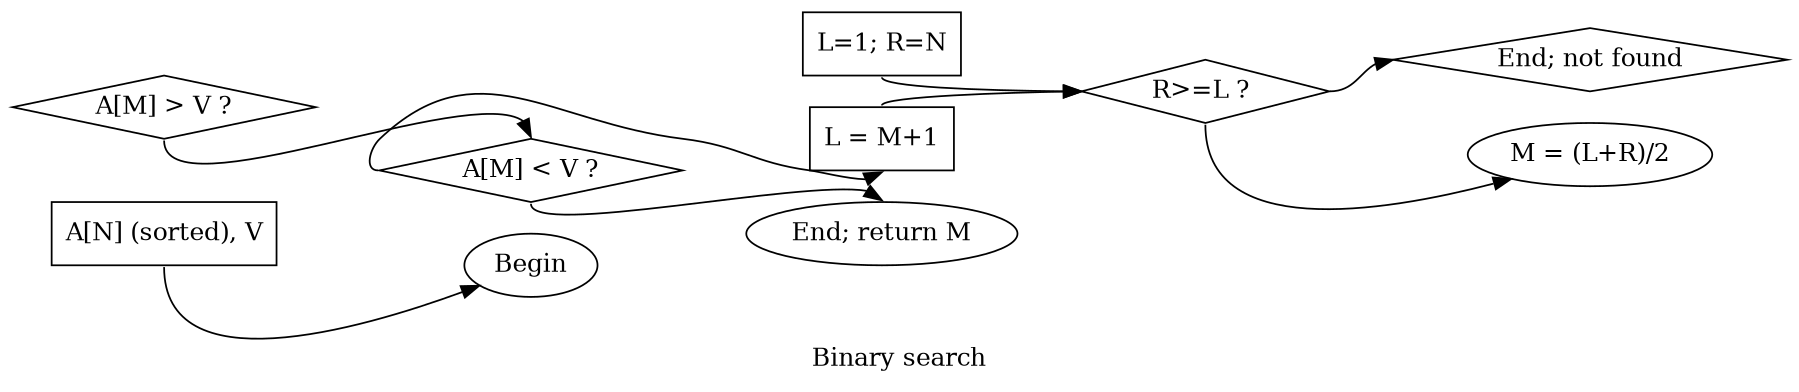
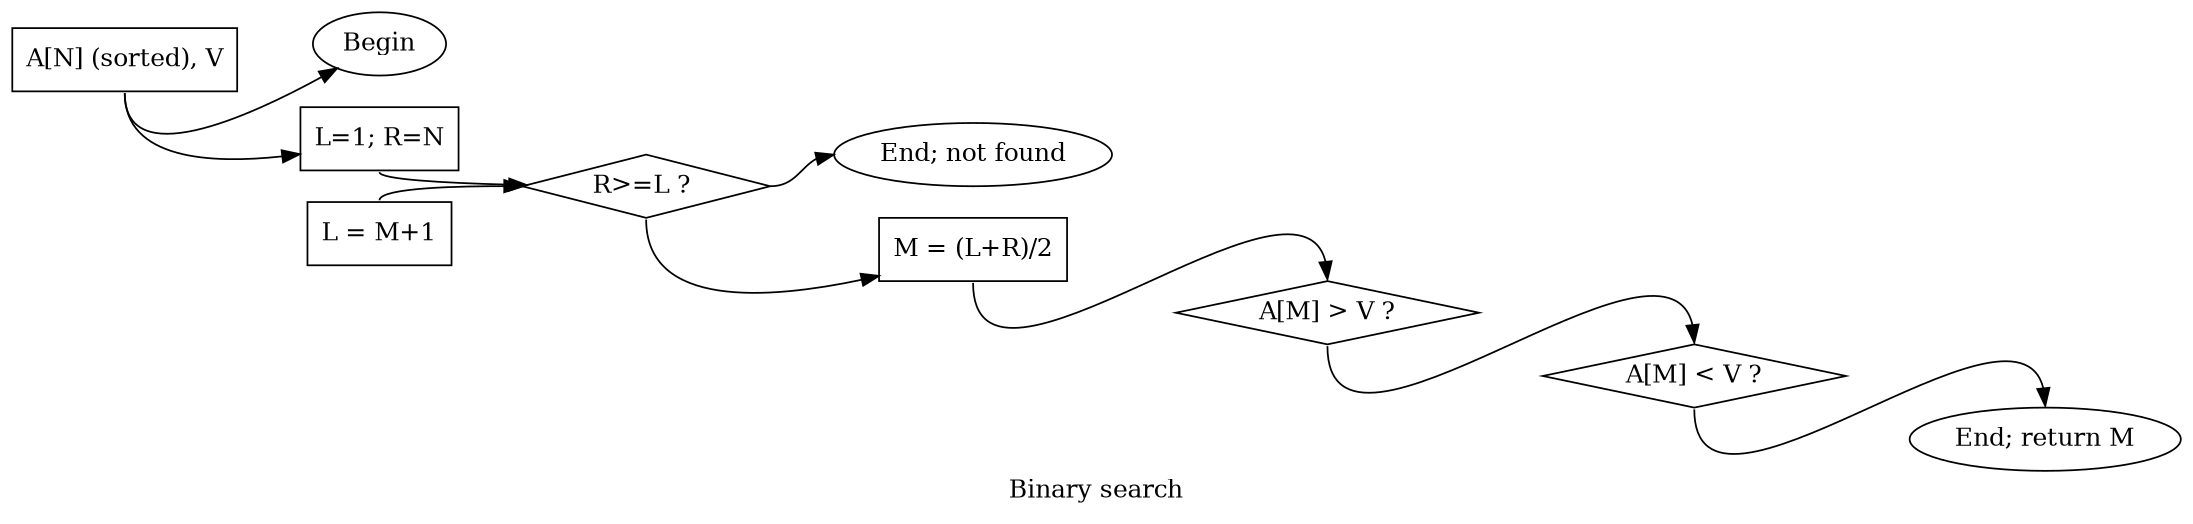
node "End; not found": shape diamond -> ellipse
edge "A[M] < V ?" -> "L = M+1": removed
edge "A[N] (sorted), V" -> "L=1; R=N": added
node "M = (L+R)/2": shape ellipse -> box
edge "M = (L+R)/2" -> "A[M] > V ?": added
